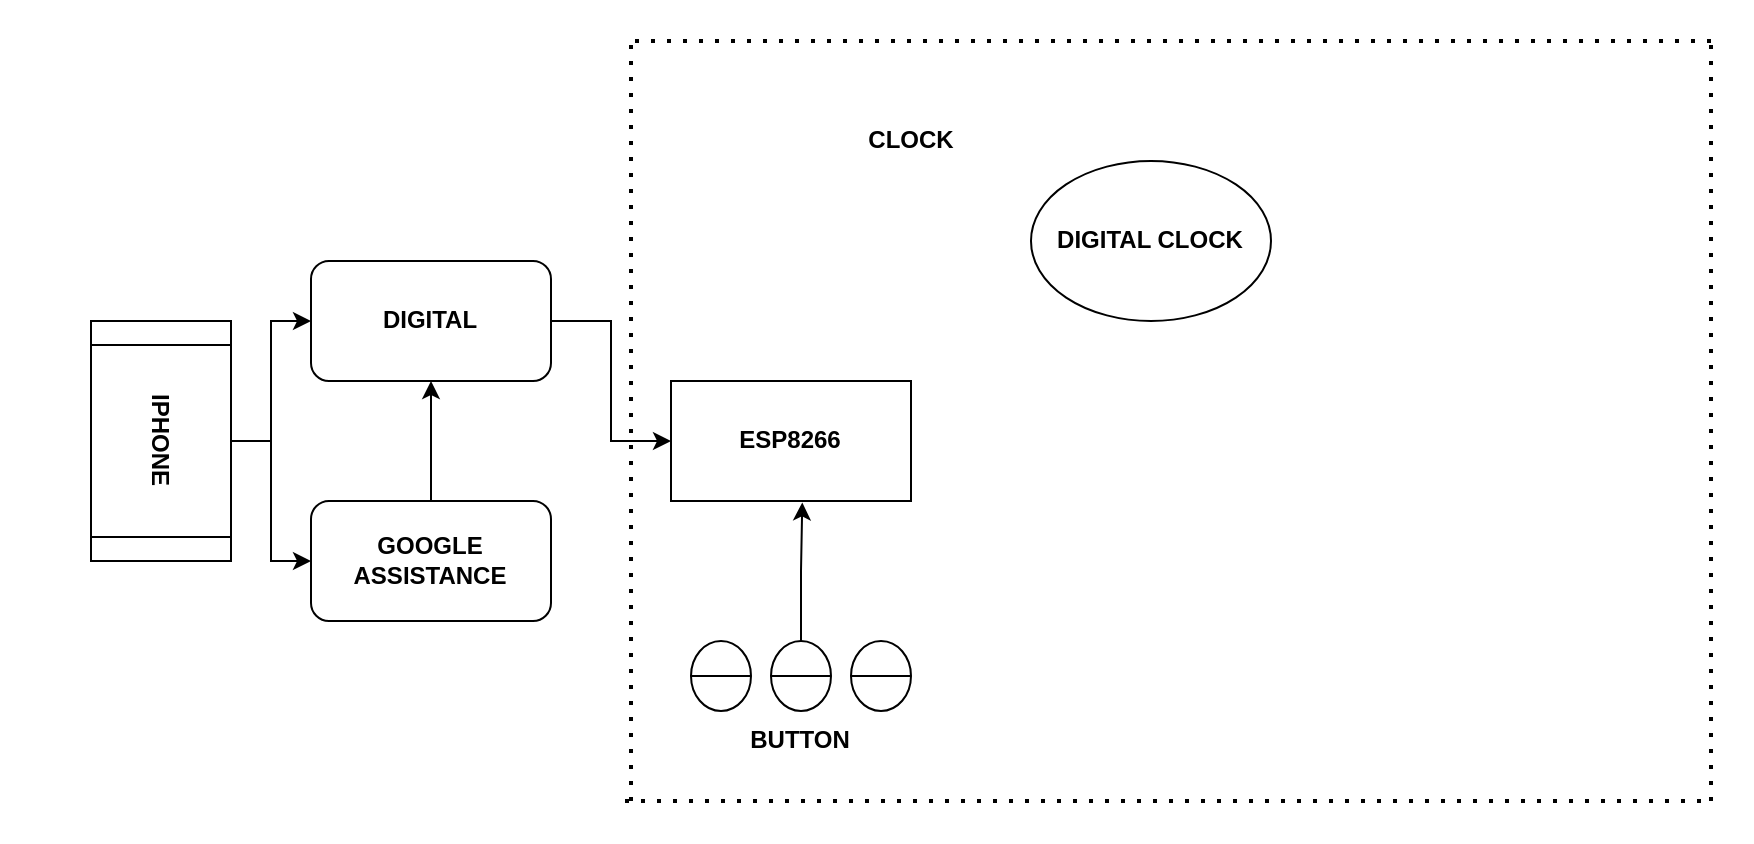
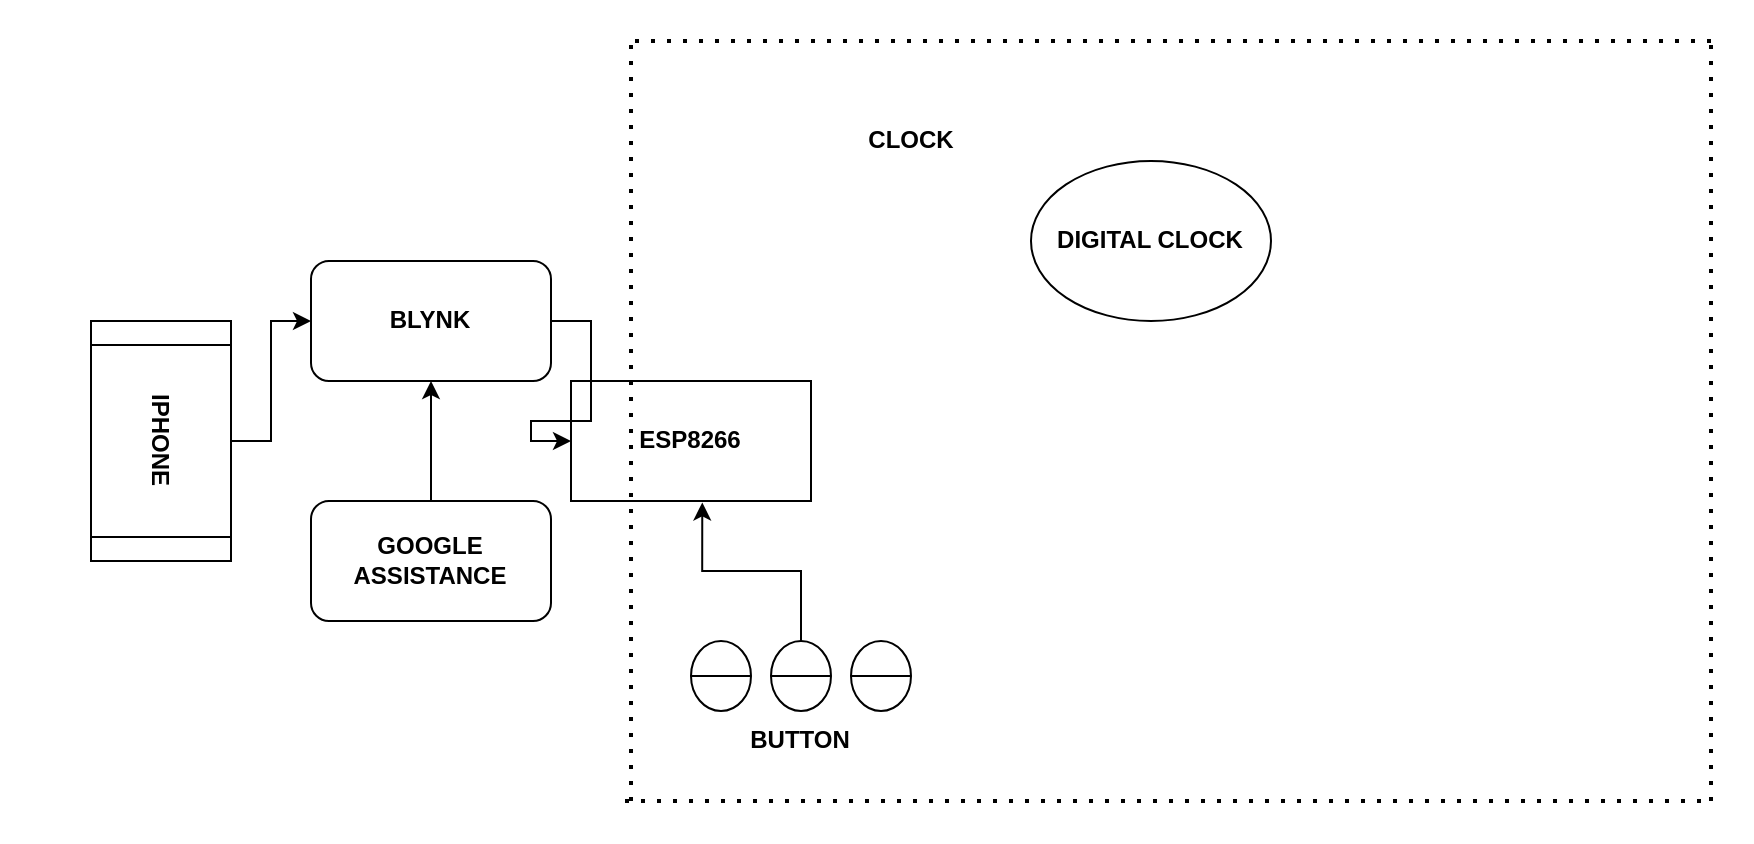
node "DIGITAL": label "DIGITAL" -> "BLYNK"
node "ESP8266": moved (791, 441) -> (691, 441)
edge "IPHONE" -> "GOOGLE ASSISTANCE": removed
